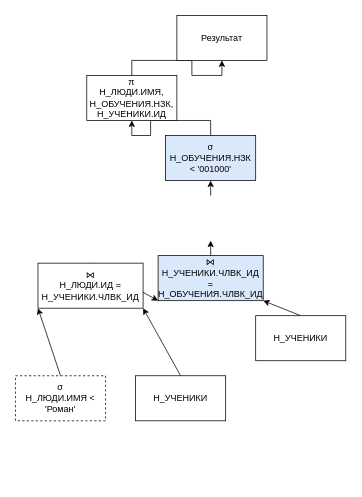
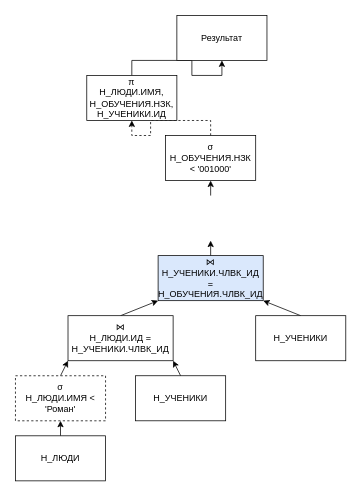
edge "σН_ОБУЧЕНИЯ.НЗК < '001000'" -> "πН_ЛЮДИ.ИМЯ, Н_ОБУЧЕНИЯ.НЗК, Н_УЧЕНИКИ.ИД": style solid -> dashed
node "σН_ОБУЧЕНИЯ.НЗК < '001000'": fillcolor #dae8fc -> #ffffff
node "⋈ Н_ЛЮДИ.ИД = Н_УЧЕНИКИ.ЧЛВК_ИД": moved (90, 285) -> (120, 338)
edge "Н_ЛЮДИ" -> "σ Н_ЛЮДИ.ИМЯ < 'Роман'": added
node "Н_ЛЮДИ": added
